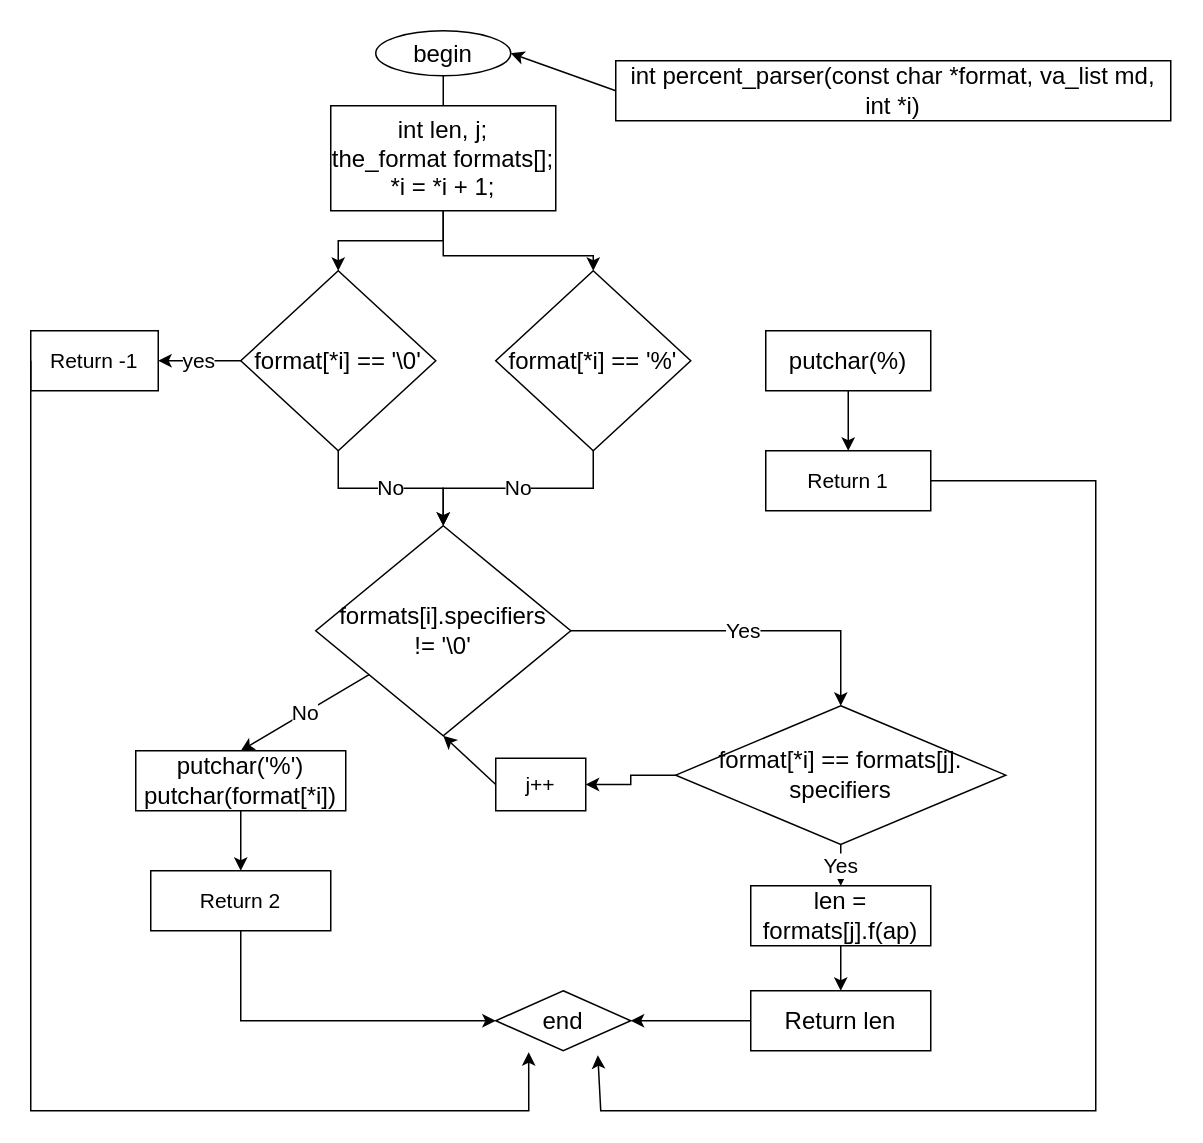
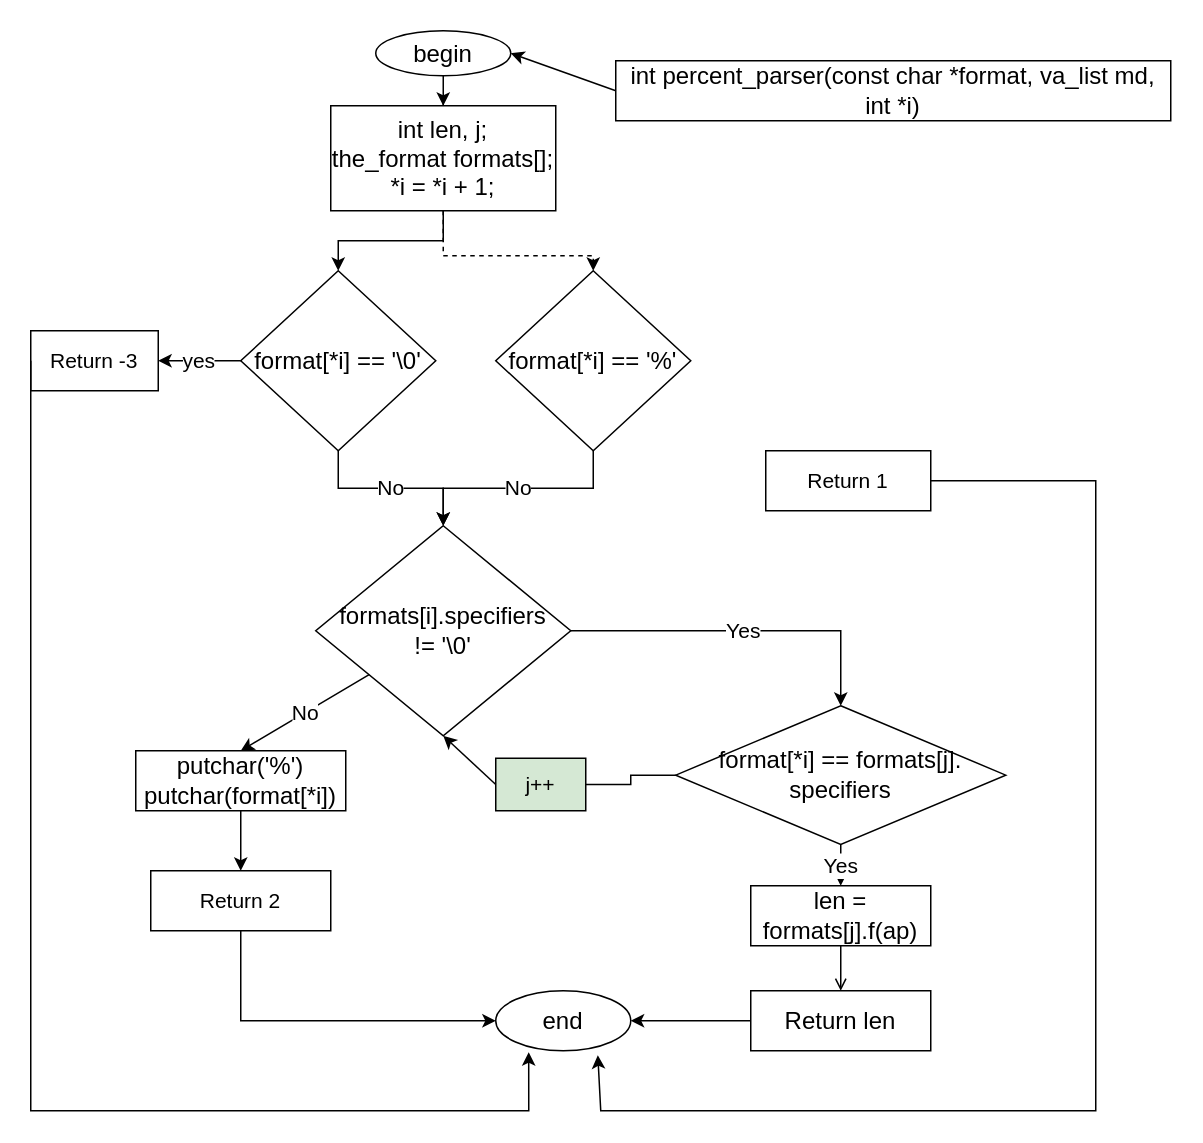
edge "begin" -- "int len, j; the_format formats[]; *i = *i + 1;": arrowhead none -> classic
edge "int len, j; the_format formats[]; *i = *i + 1;" -> "format[*i] == '%'": style solid -> dashed
node "Return -1": label "Return -1" -> "Return -3"
node "putchar(%)": removed
edge "putchar(%)" -> "Return 1": removed
node "j++": fillcolor #ffffff -> #d5e8d4
edge "format[*i] == formats[j]. specifiers" -> "j++": arrowhead classic -> none
edge "len = formats[j].f(ap)" -> "Return len": arrowhead classic -> open
node "end": shape diamond -> ellipse
